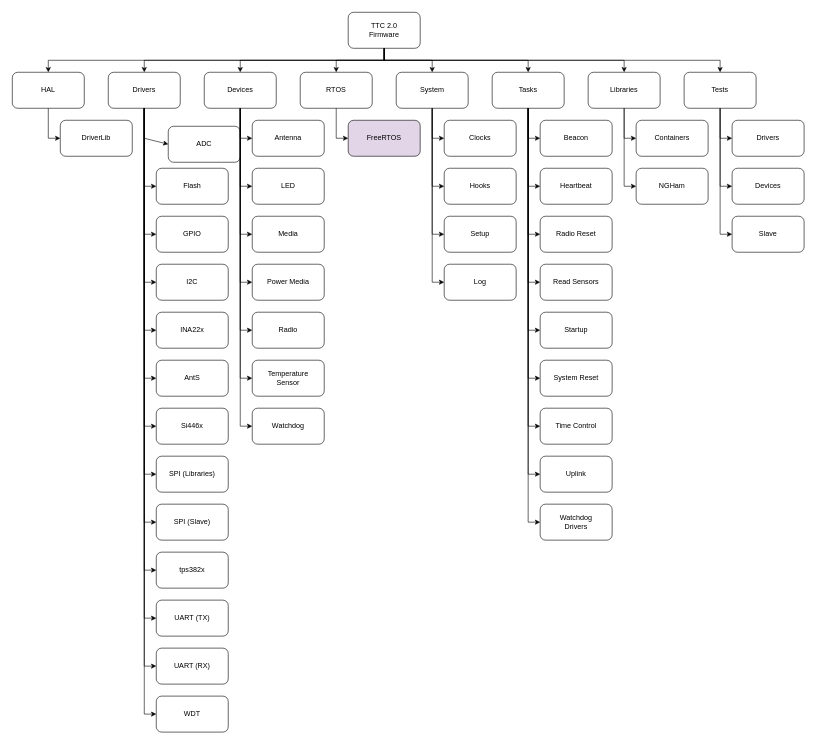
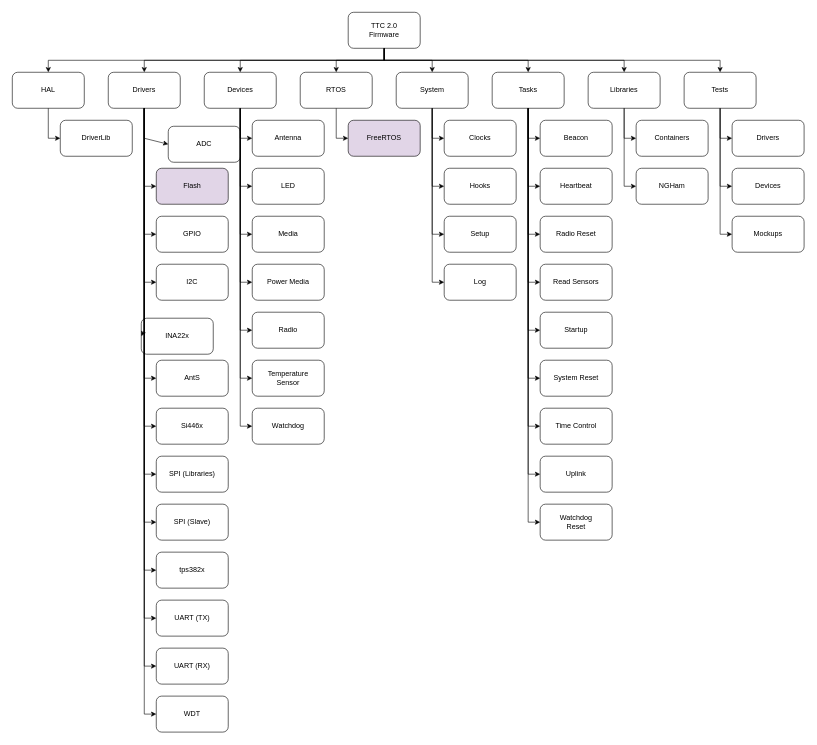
node "Flash": fillcolor #ffffff -> #e1d5e7
node "Slave": label "Slave" -> "Mockups"
node "INA22x": moved (192, 330) -> (177, 336)
node "Watchdog Drivers": label "Watchdog Drivers" -> "Watchdog Reset"
